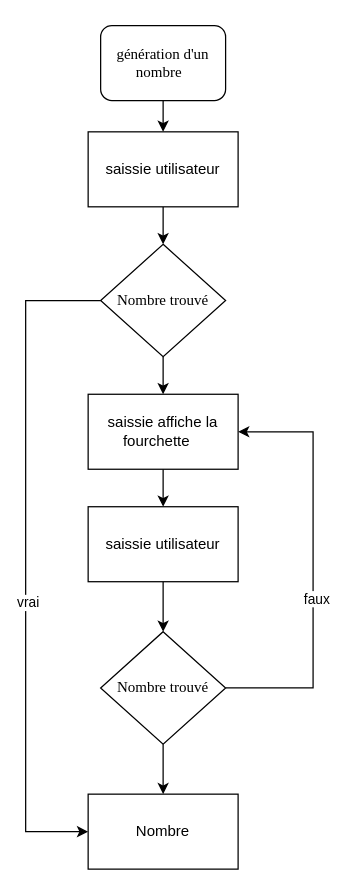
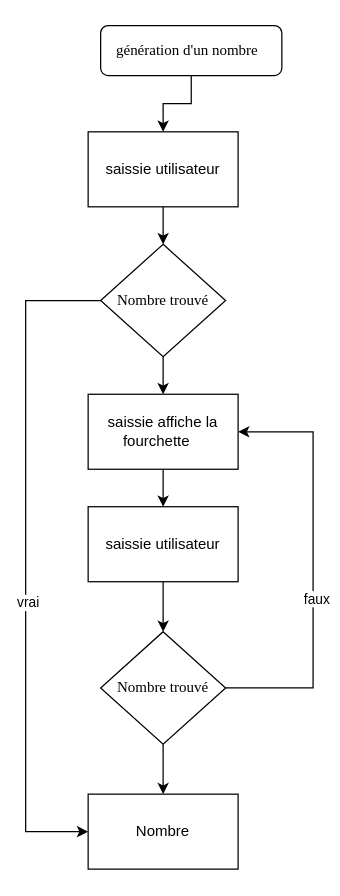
node "génération d'un nombre": size 125x75 -> 181x50
